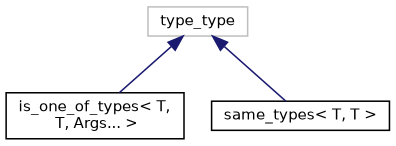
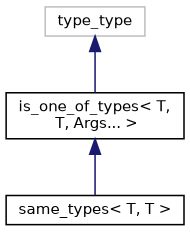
edge "same_types< T, T >" -> "type_type": now "same_types< T, T >" -> "is_one_of_types< T, T, Args... >"
